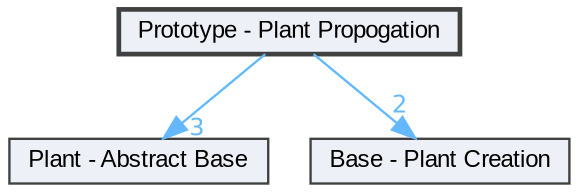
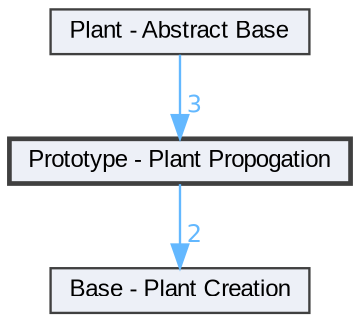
edge "Prototype - Plant Propogation" -> "Plant - Abstract Base": reversed
